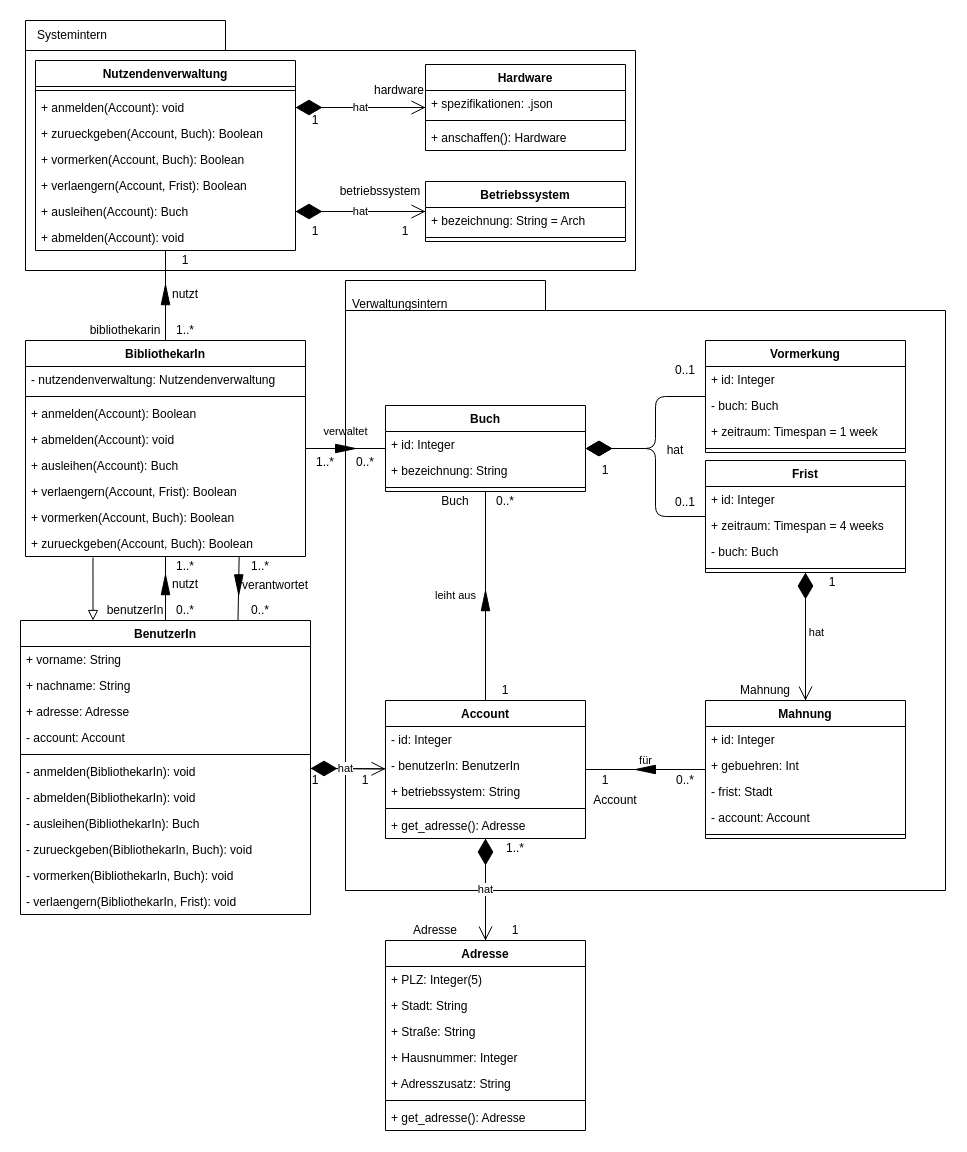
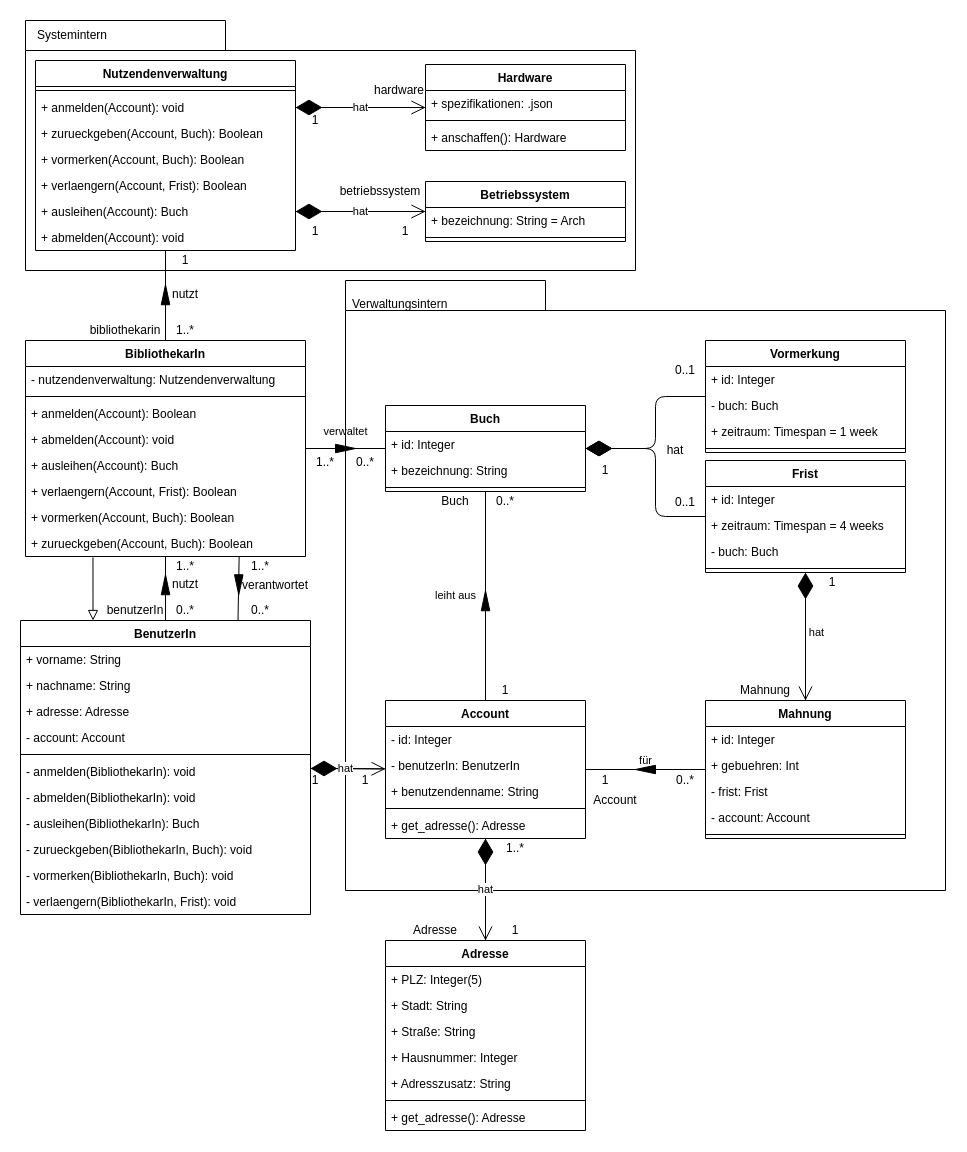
node "+ betriebssystem: String": label "+ betriebssystem: String" -> "+ benutzendenname: String"
node "- frist: Stadt": label "- frist: Stadt" -> "- frist: Frist"
